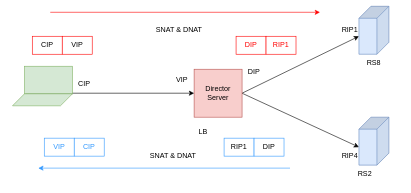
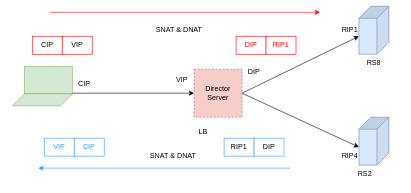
node "Director Server": style solid -> dashed
